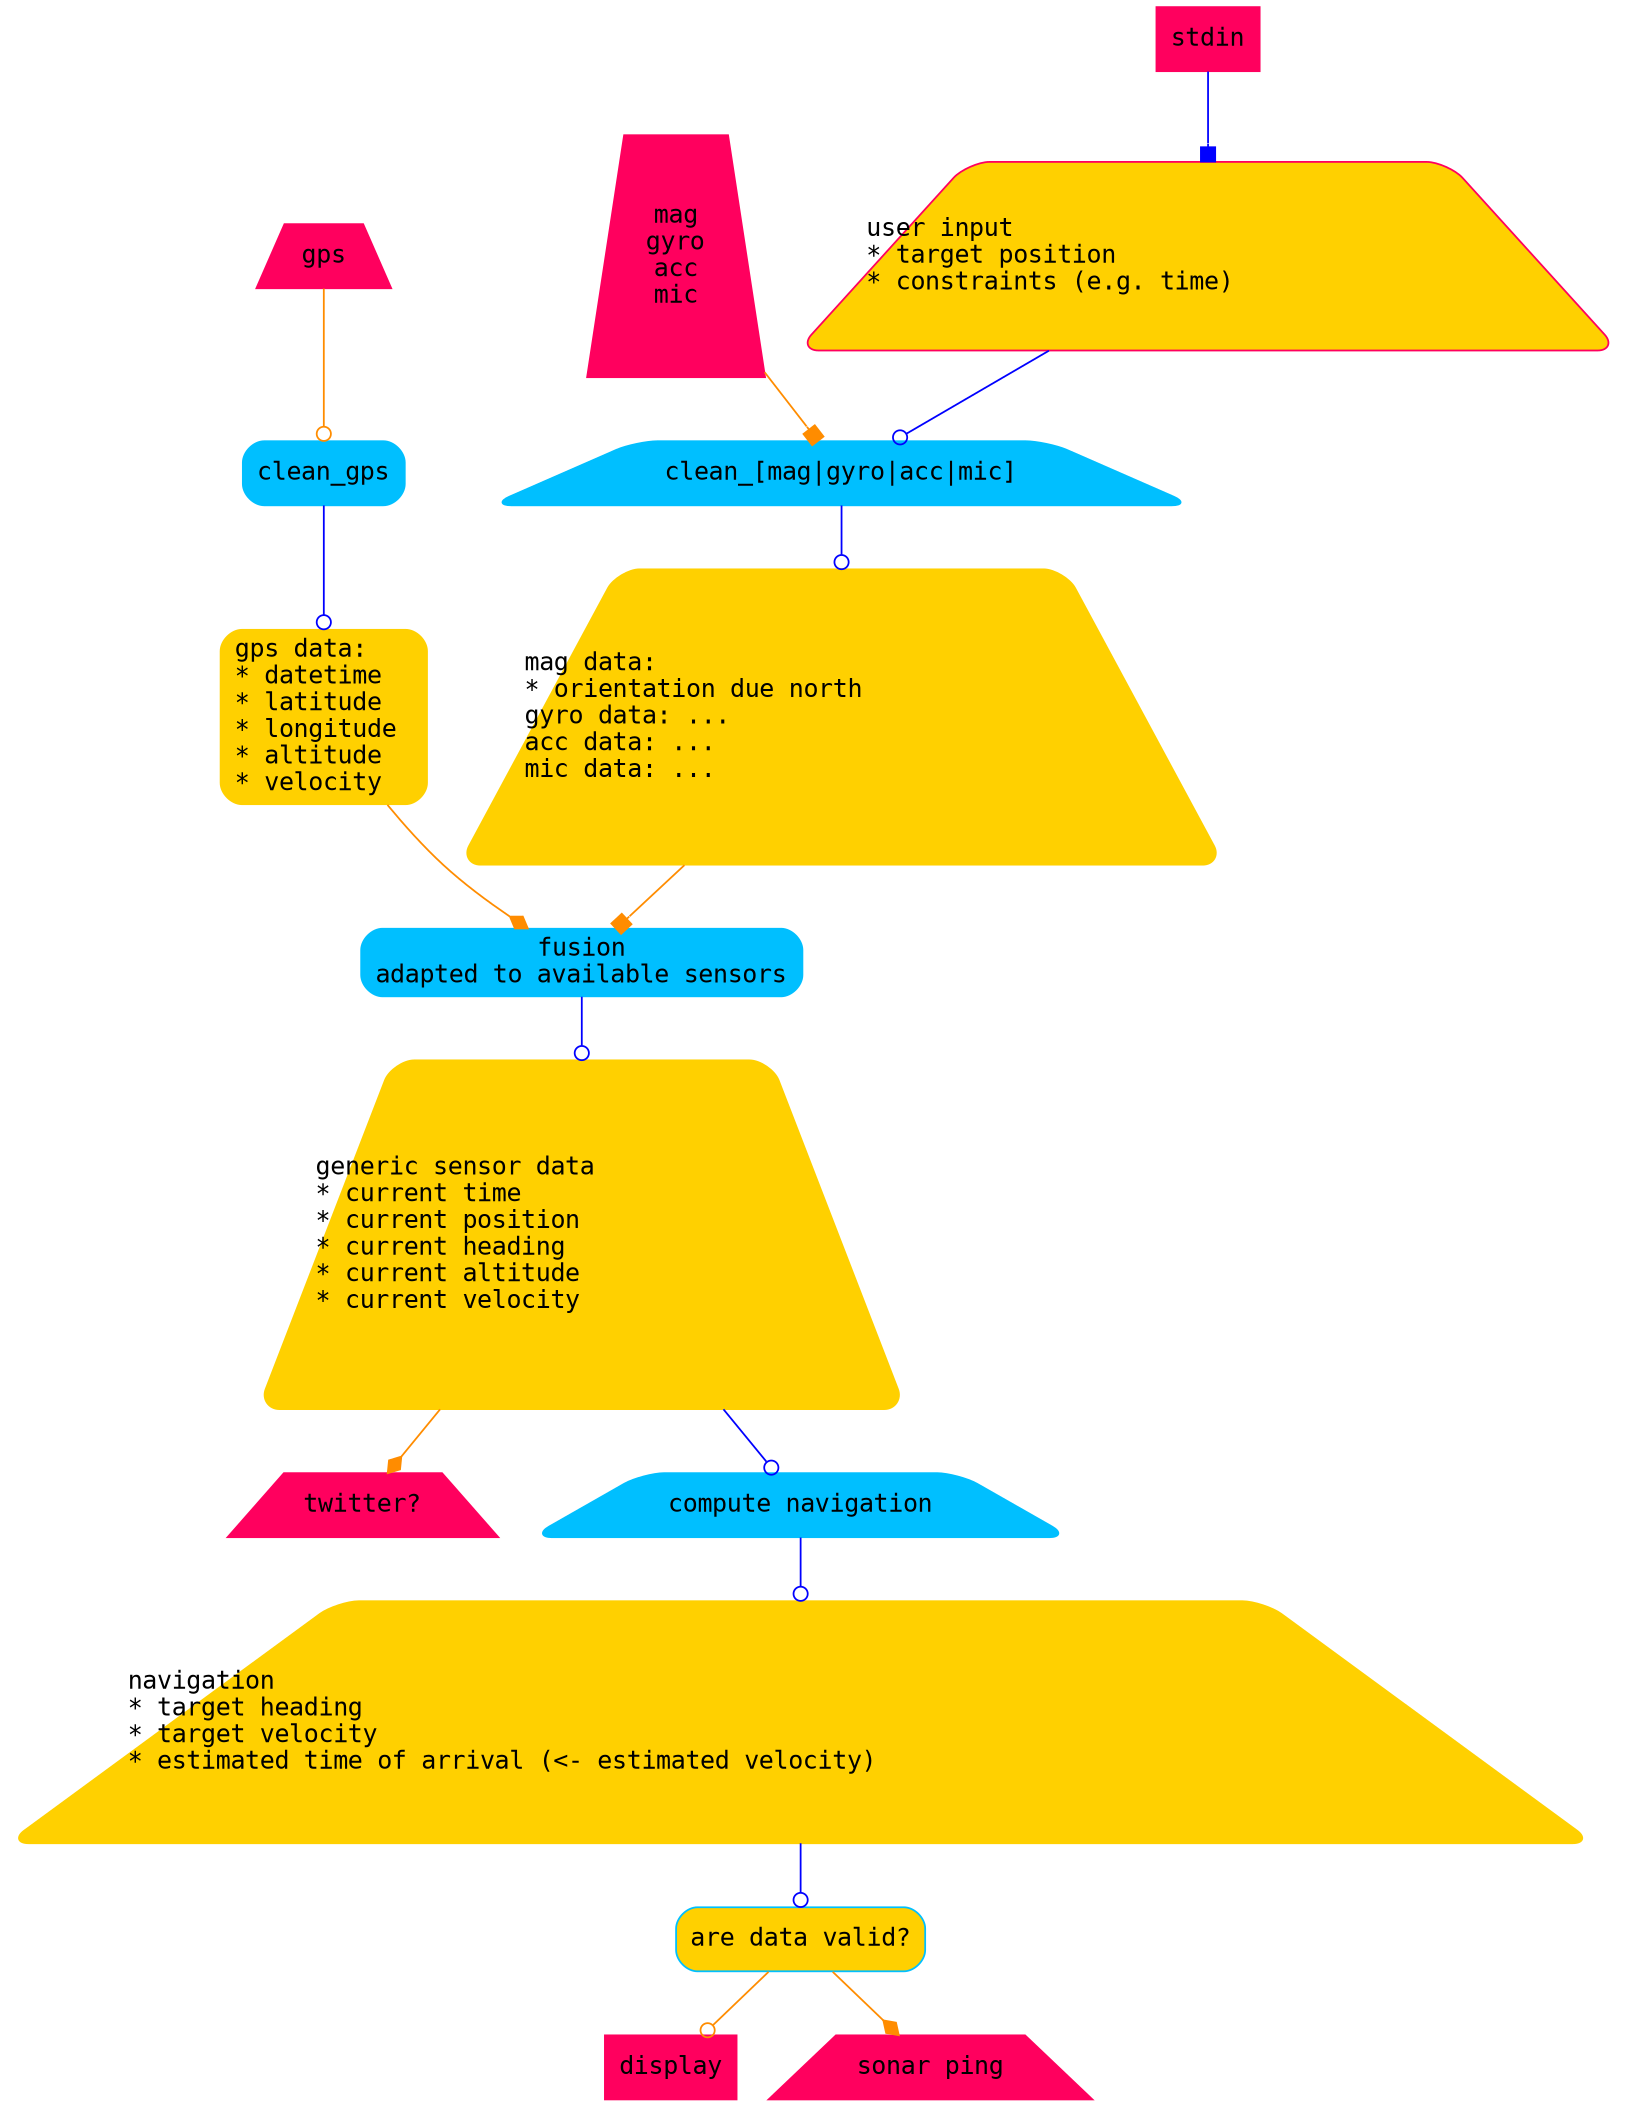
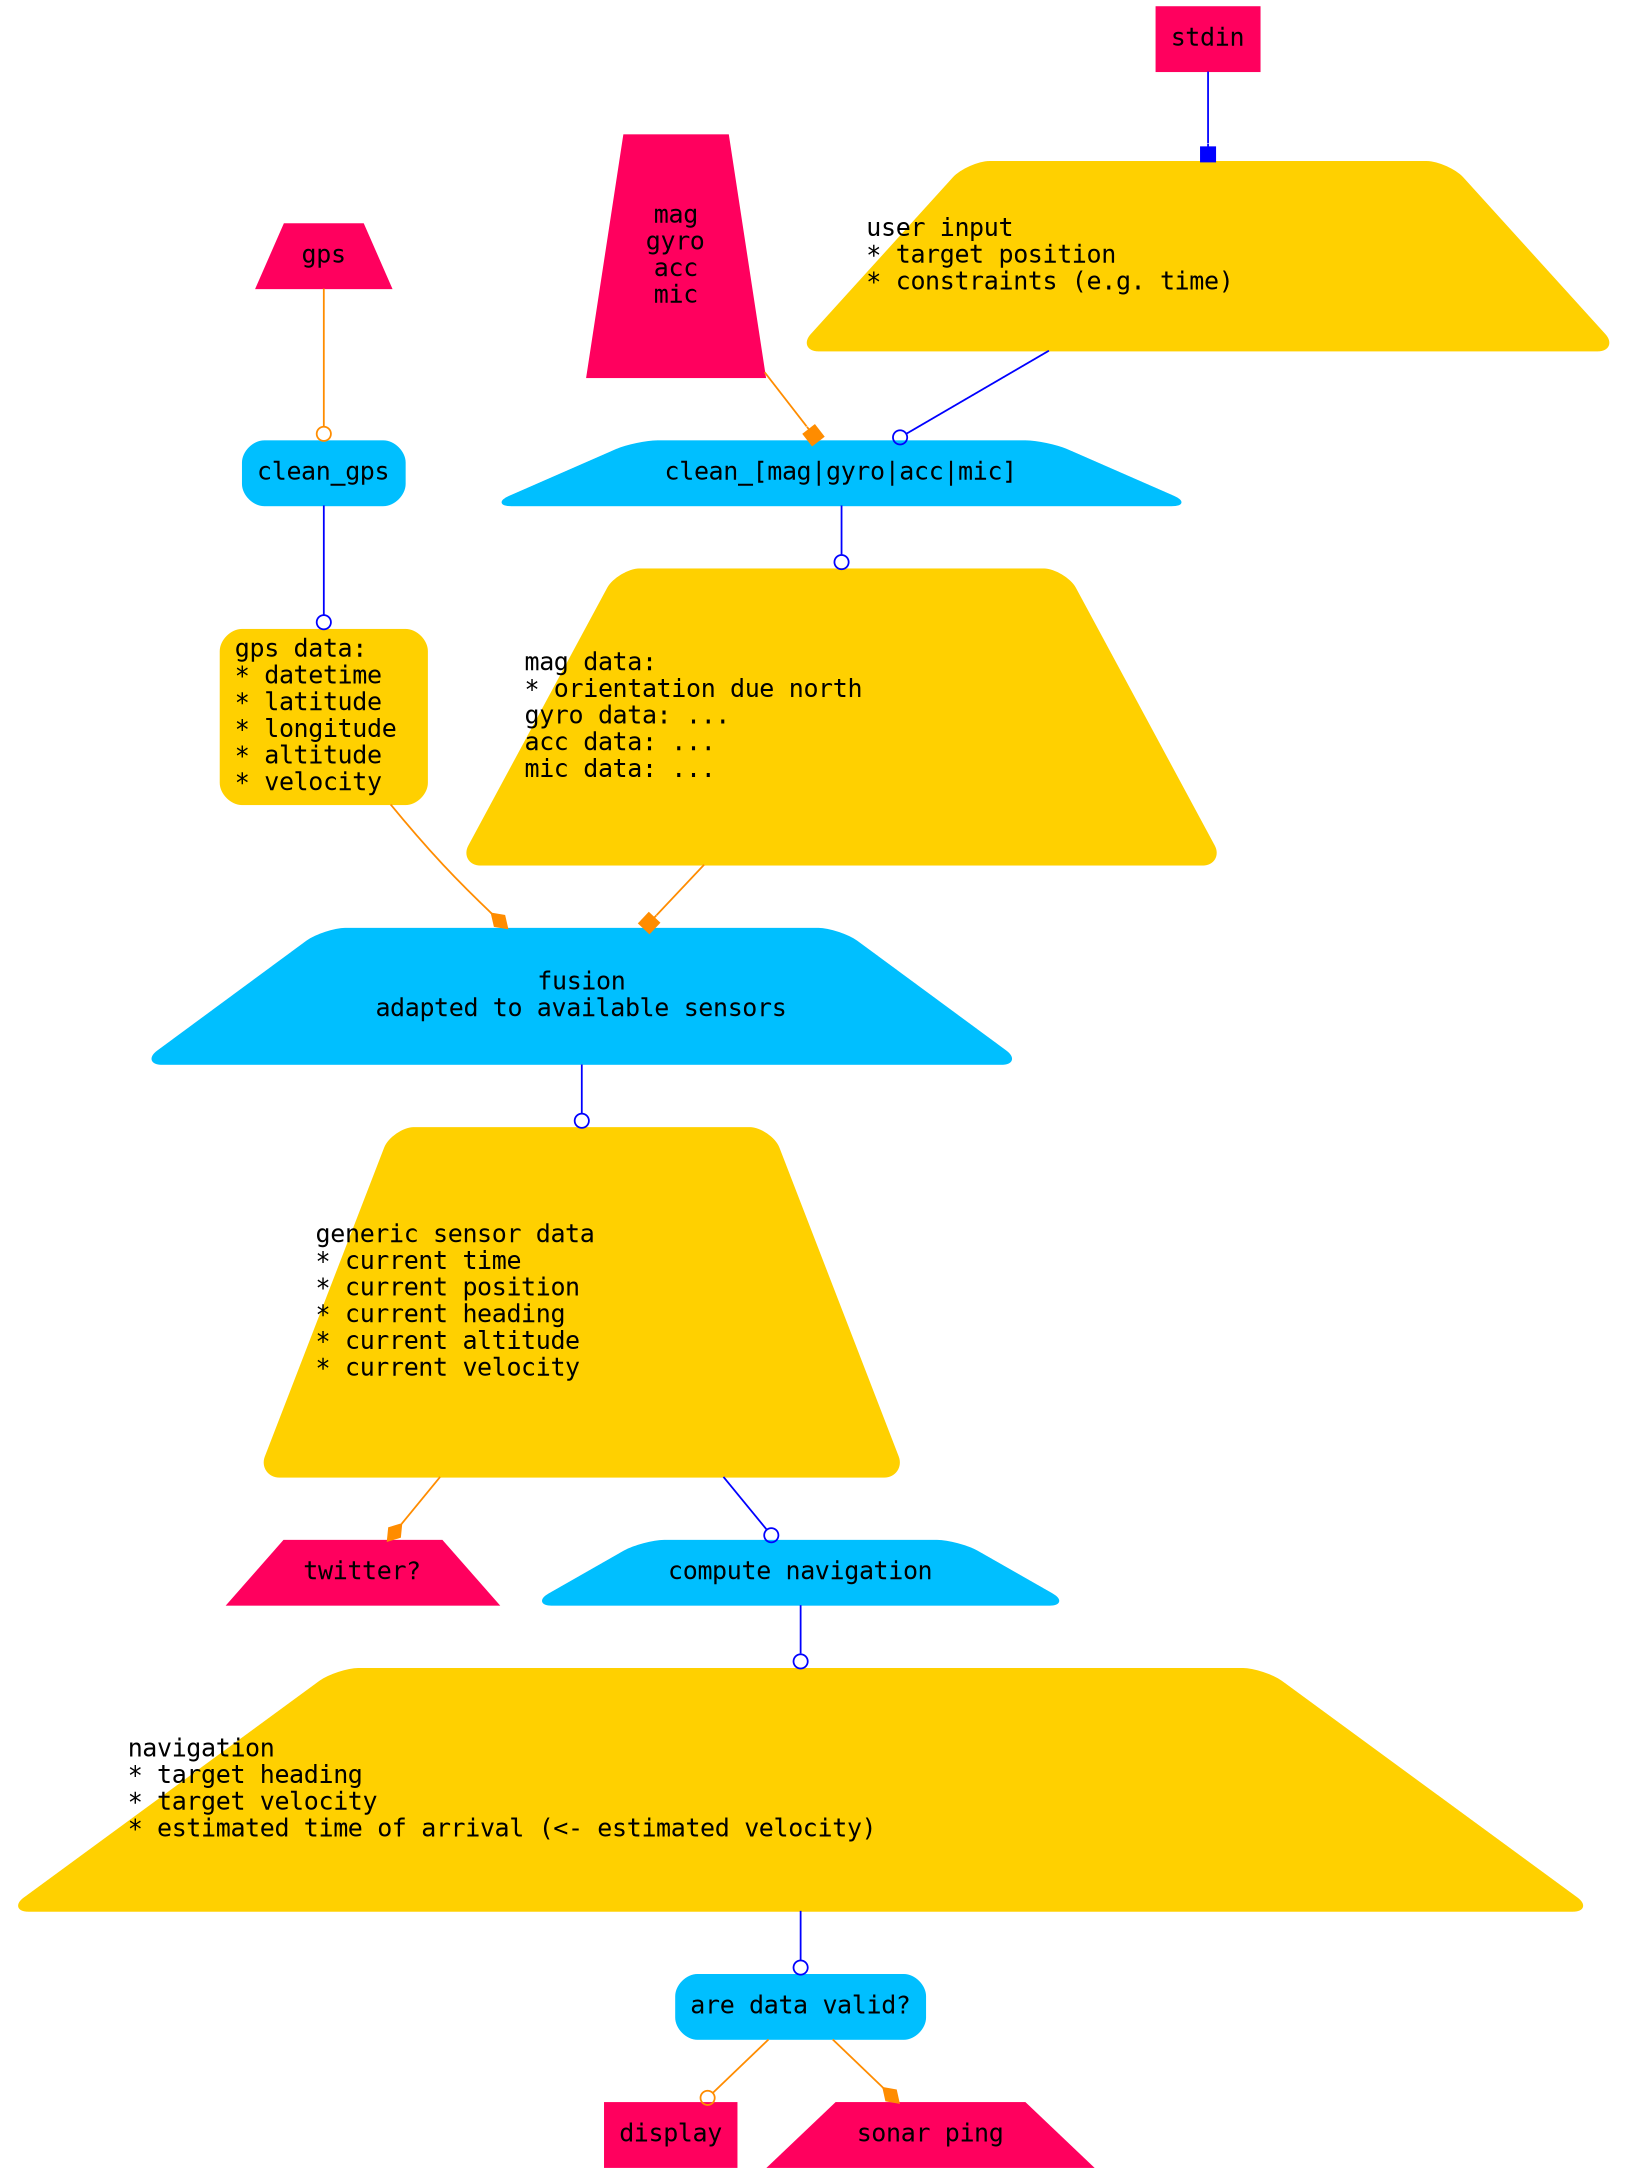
node "user input * target position * constraints (e.g. time)": color #ff005e -> #ffd000
node "fusion adapted to available sensors": shape box -> trapezium
node "are data valid?": fillcolor #ffd000 -> deepskyblue
